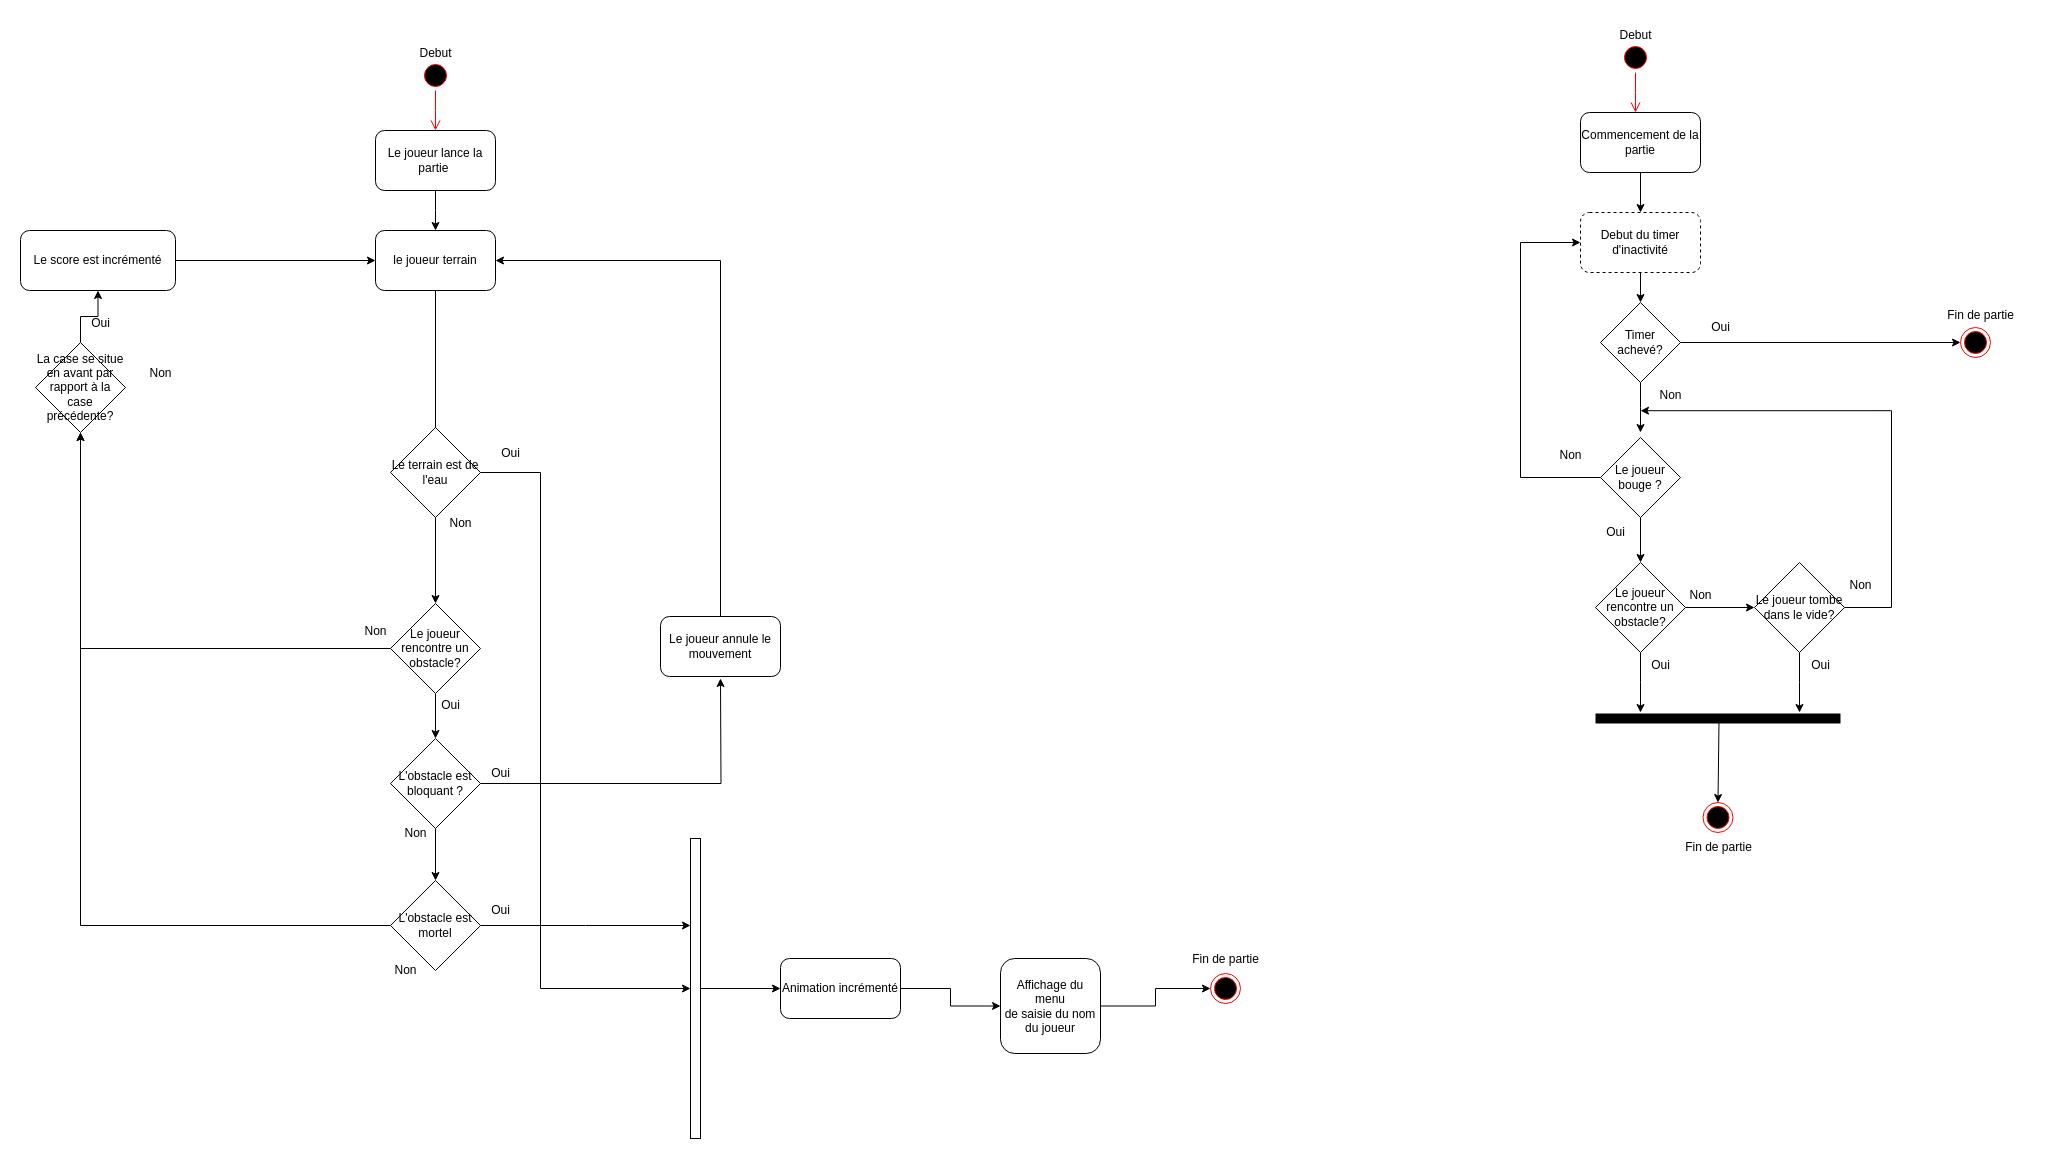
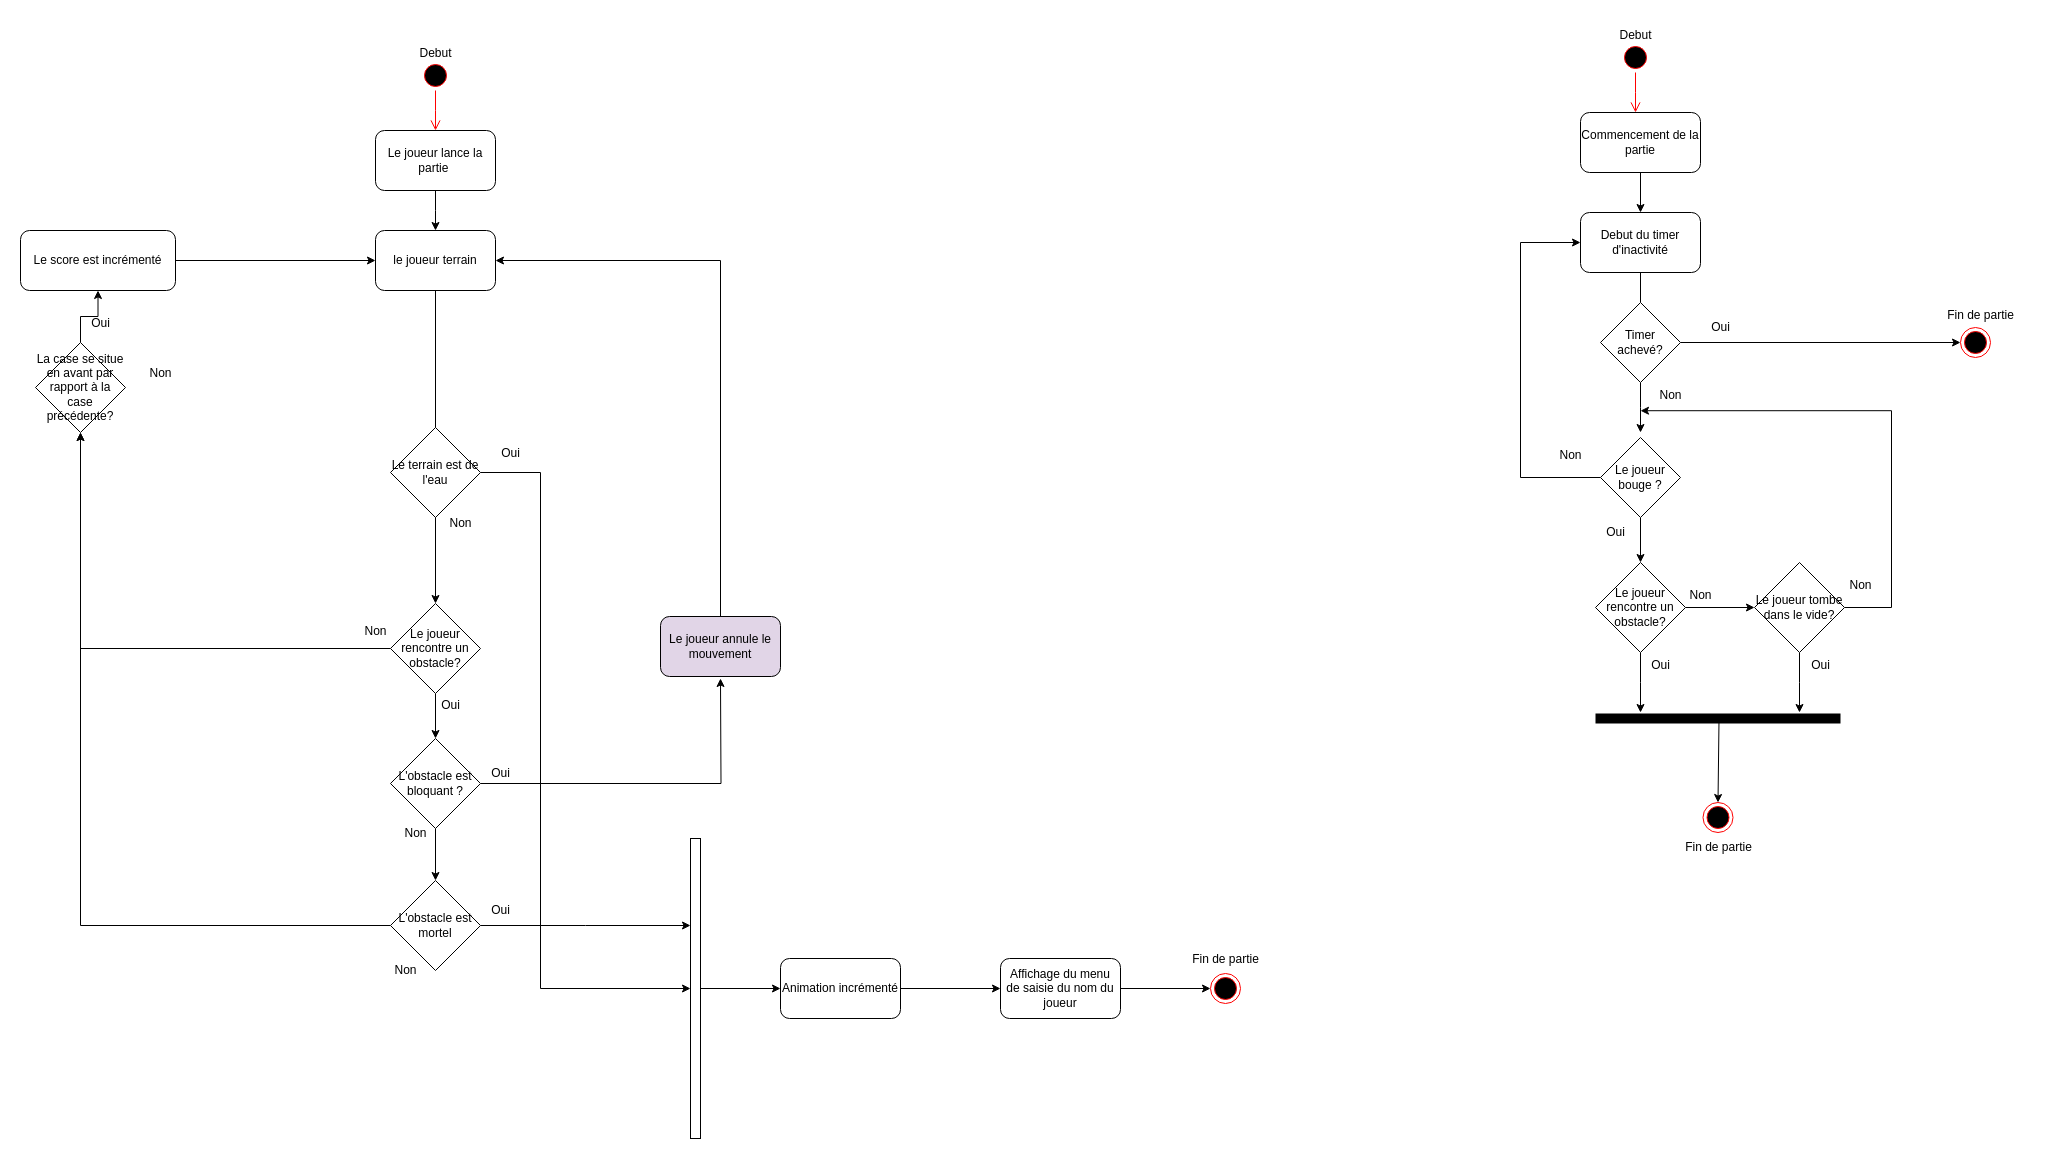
node "Debut du timer d'inactivité": style dashed -> solid
edge "Debut du timer d'inactivité" -> "Timer achevé?": arrowhead classic -> none
node "Le joueur annule le mouvement": fillcolor #ffffff -> #e1d5e7
node "Affichage du menu de saisie du nom du joueur": size 100x95 -> 120x60
